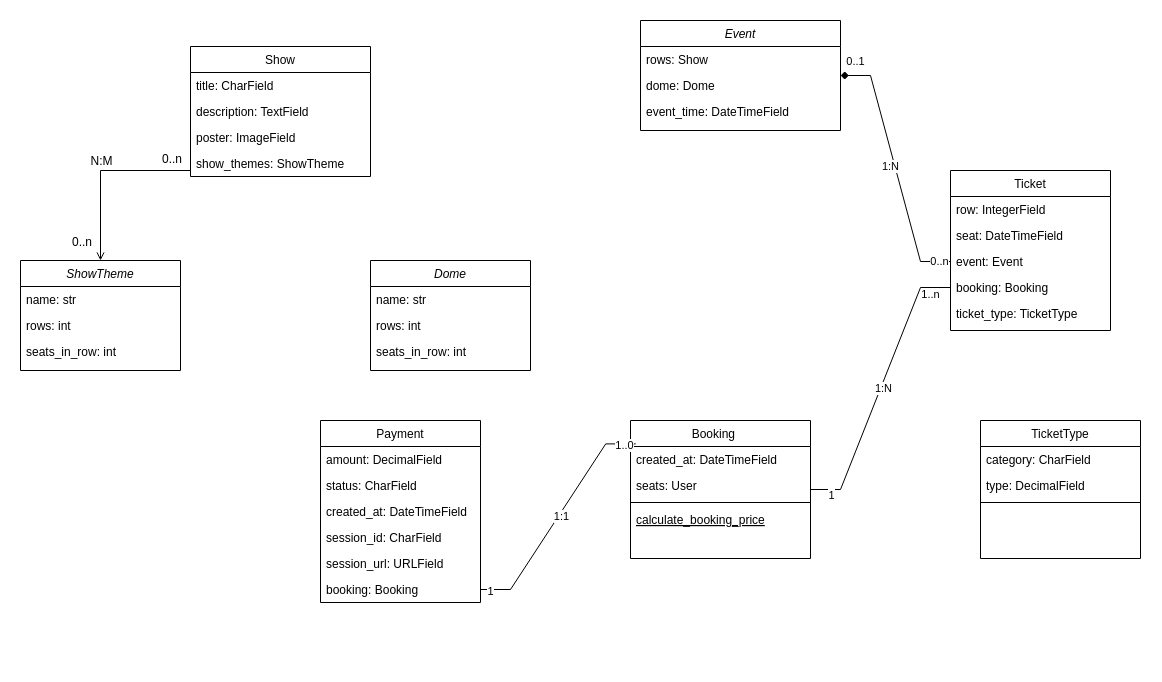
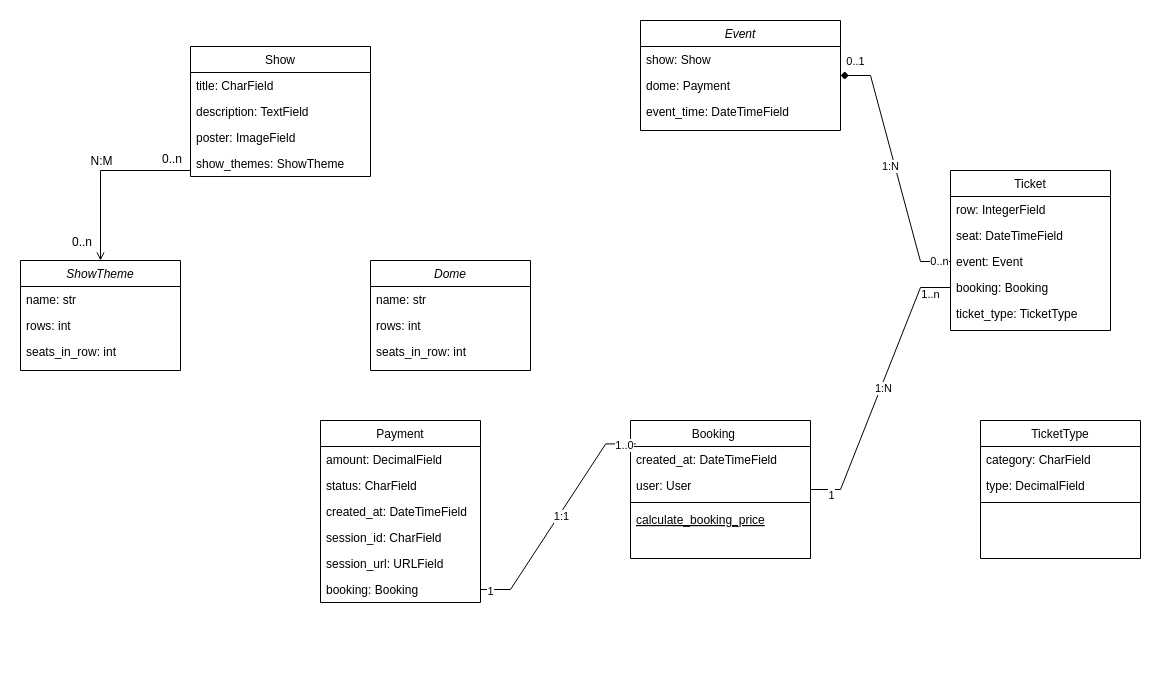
node "rows: Show": label "rows: Show" -> "show: Show"
node "dome: Dome": label "dome: Dome" -> "dome: Payment"
node "seats: User": label "seats: User" -> "user: User"
